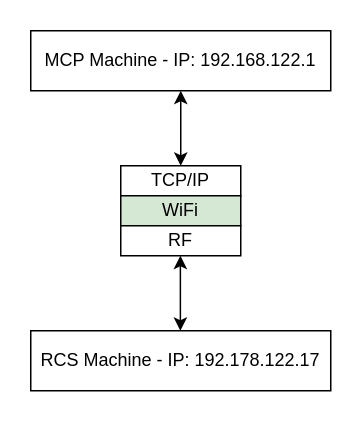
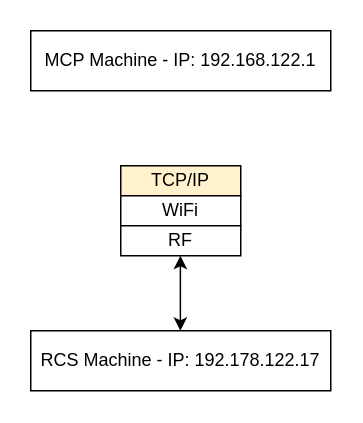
edge "MCP Machine - IP: 192.168.122.1" -- "TCP/IP": removed
node "TCP/IP": fillcolor #ffffff -> #fff2cc
node "WiFi": fillcolor #d5e8d4 -> #ffffff
